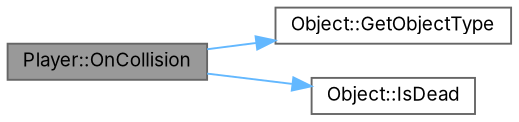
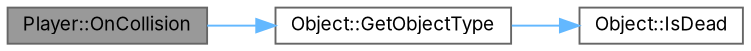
edge "Player::OnCollision" -> "Object::IsDead": now "Object::GetObjectType" -> "Object::IsDead"
